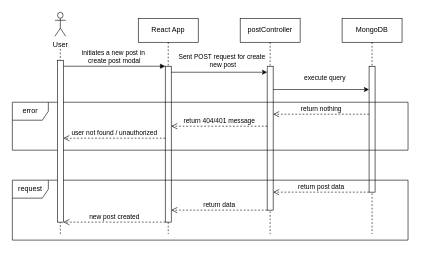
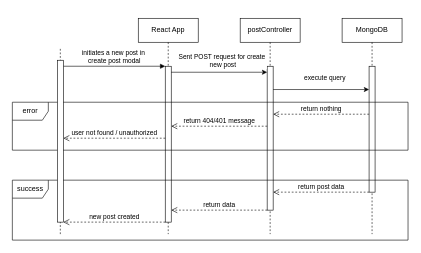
node "User": removed
node "request": label "request" -> "success"
